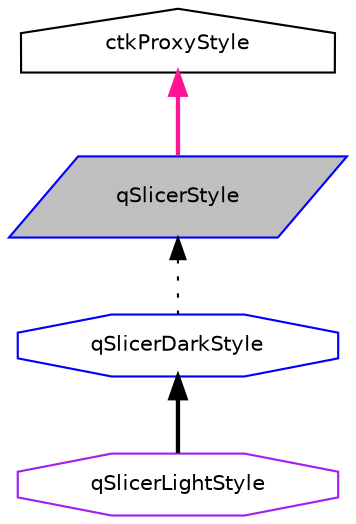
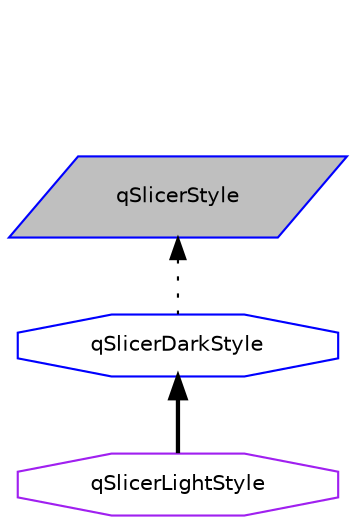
node "ctkProxyStyle": removed
